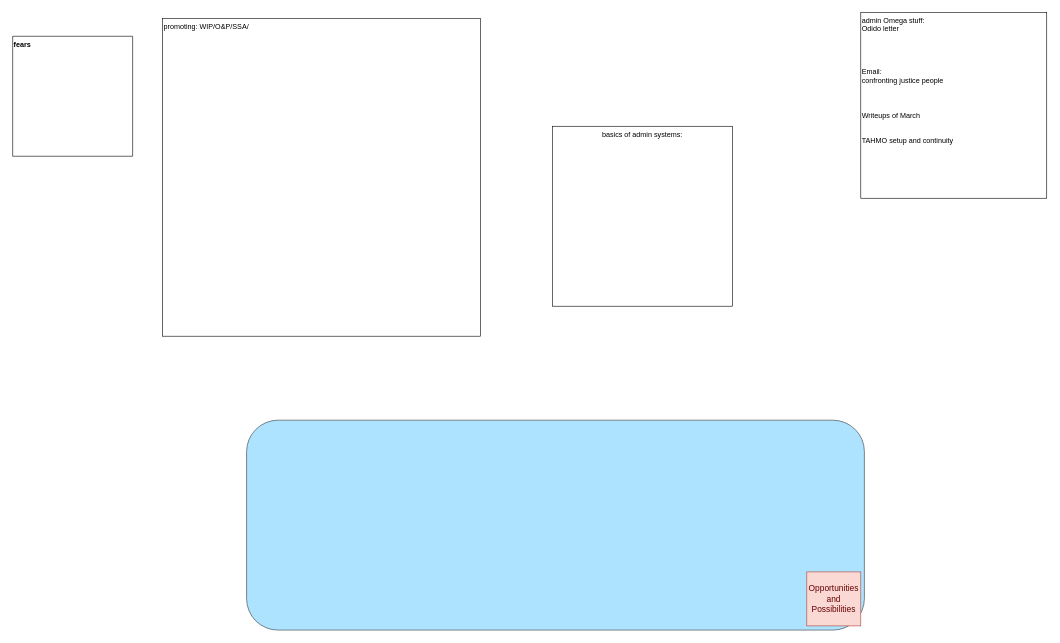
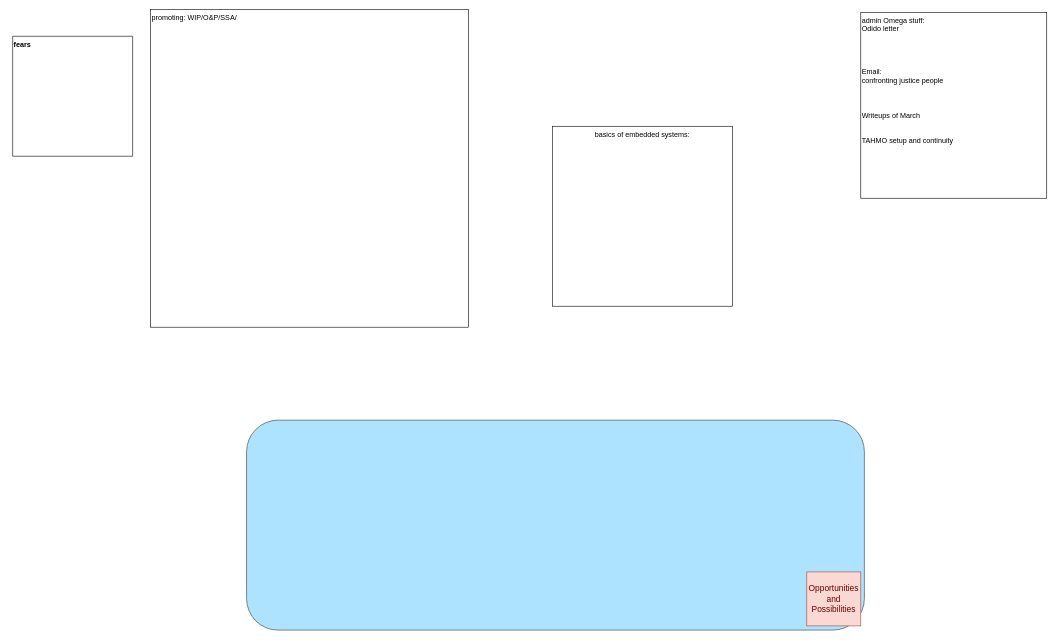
node "basics of admin systems:": label "basics of admin systems:" -> "basics of embedded systems:"
node "promoting: WIP/O&P/SSA/": moved (321, 177) -> (309, 168)
